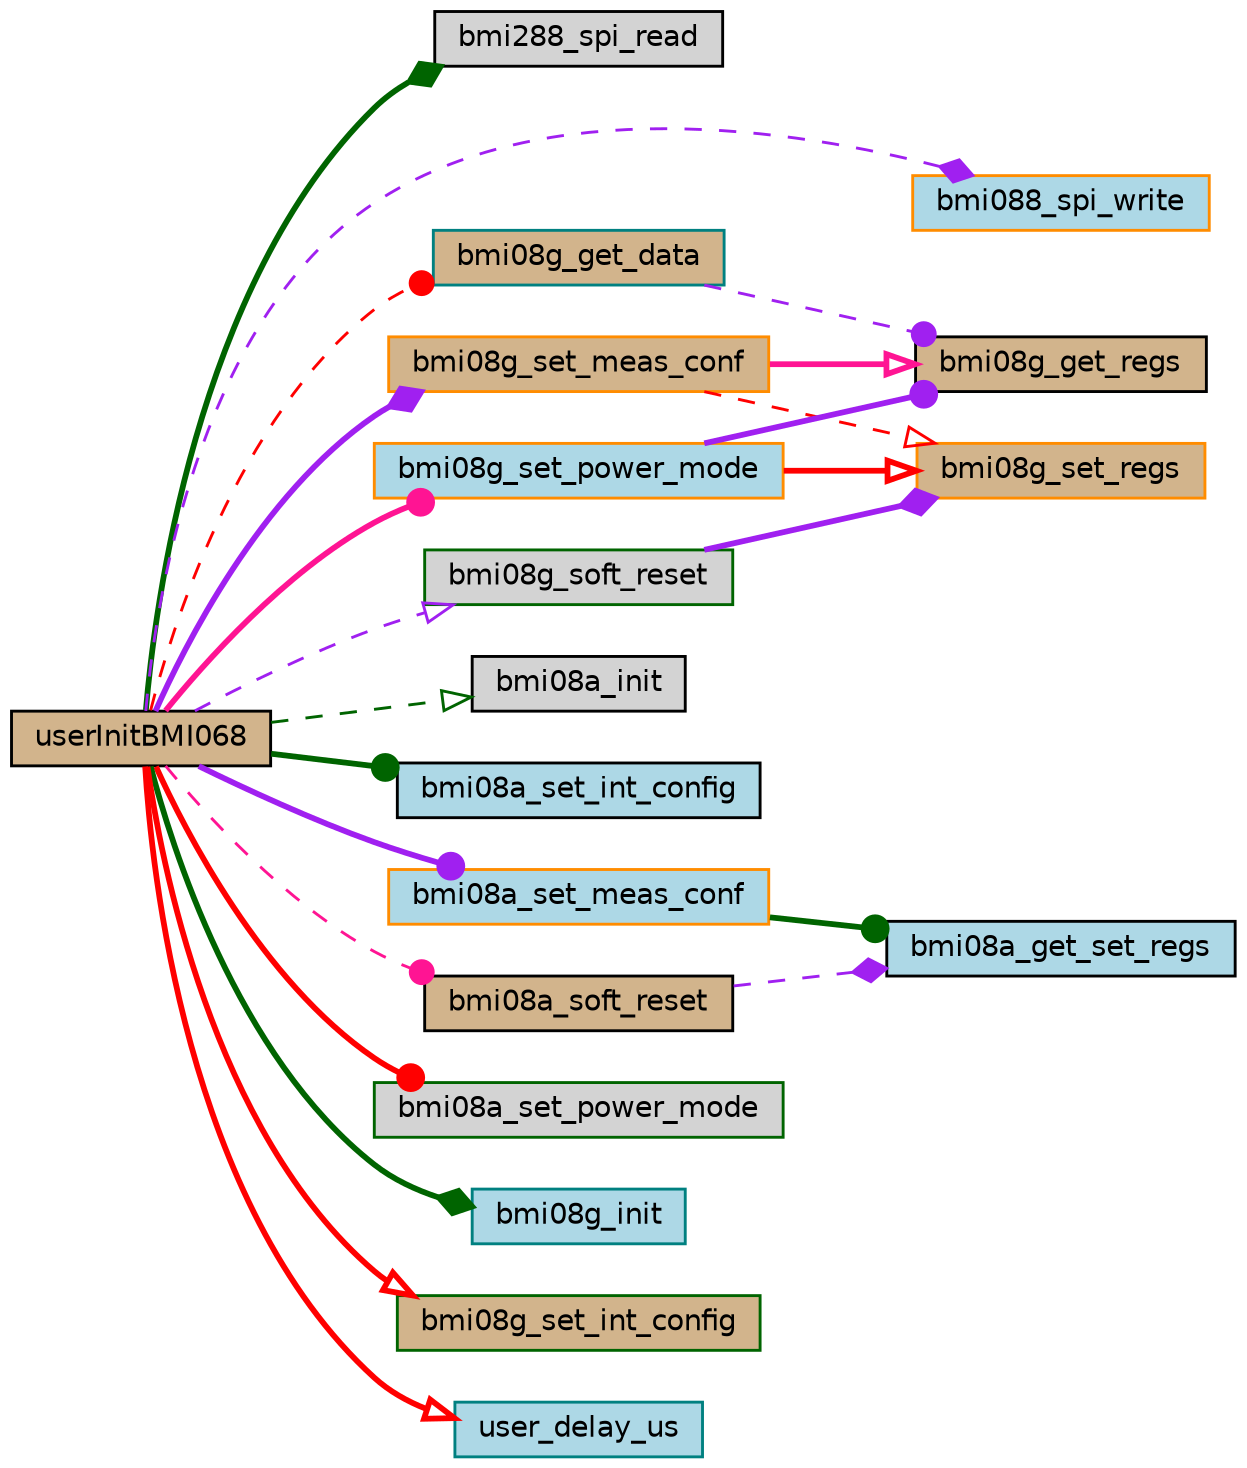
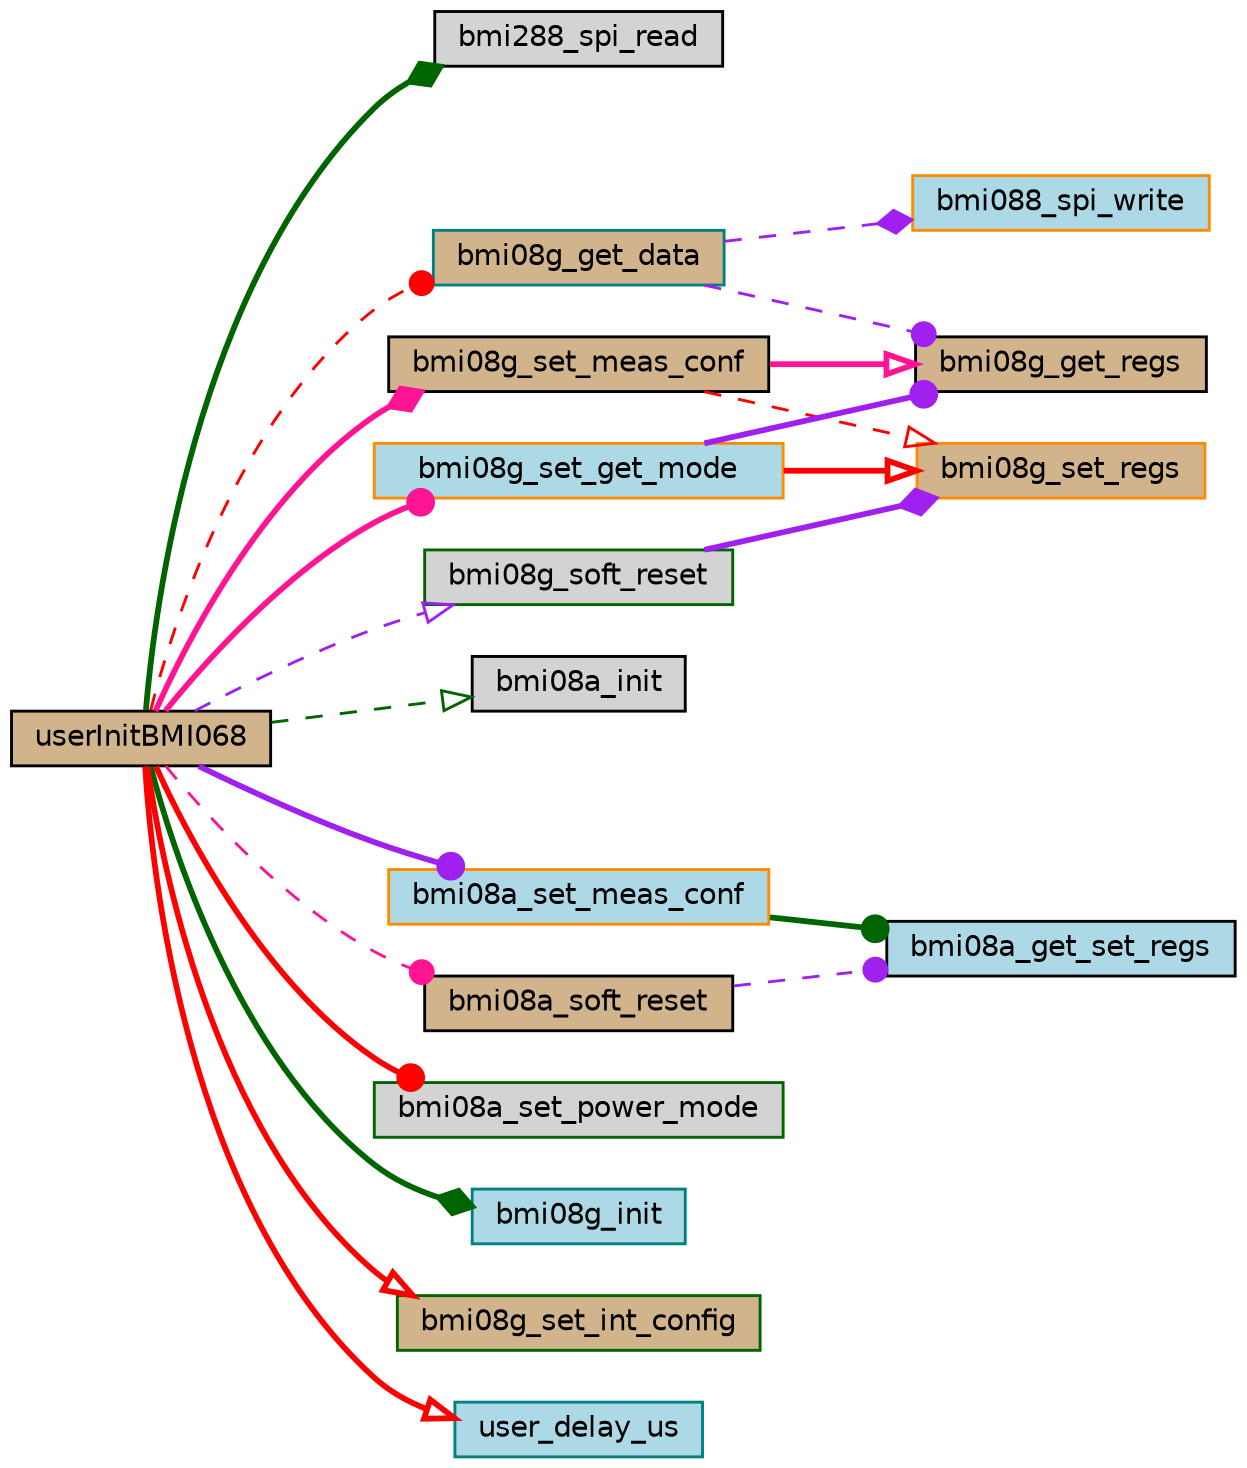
edge "userInitBMI068" -> "bmi088_spi_write": now "bmi08g_get_data" -> "bmi088_spi_write"
node "bmi08g_set_meas_conf": color darkorange -> black
node "bmi08g_set_power_mode": label "bmi08g_set_power_mode" -> "bmi08g_set_get_mode"
edge "userInitBMI068" -> "bmi08g_set_meas_conf": color purple -> deeppink
node "bmi08a_set_int_config": removed
edge "bmi08a_soft_reset" -> "bmi08a_get_set_regs": arrowhead diamond -> dot
